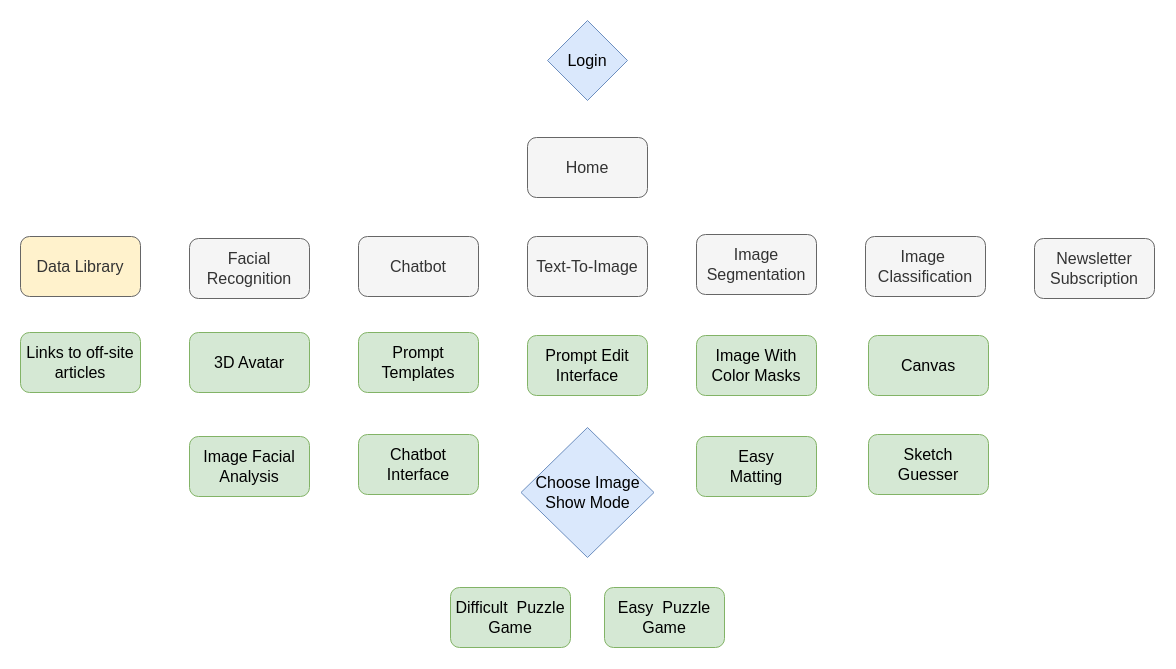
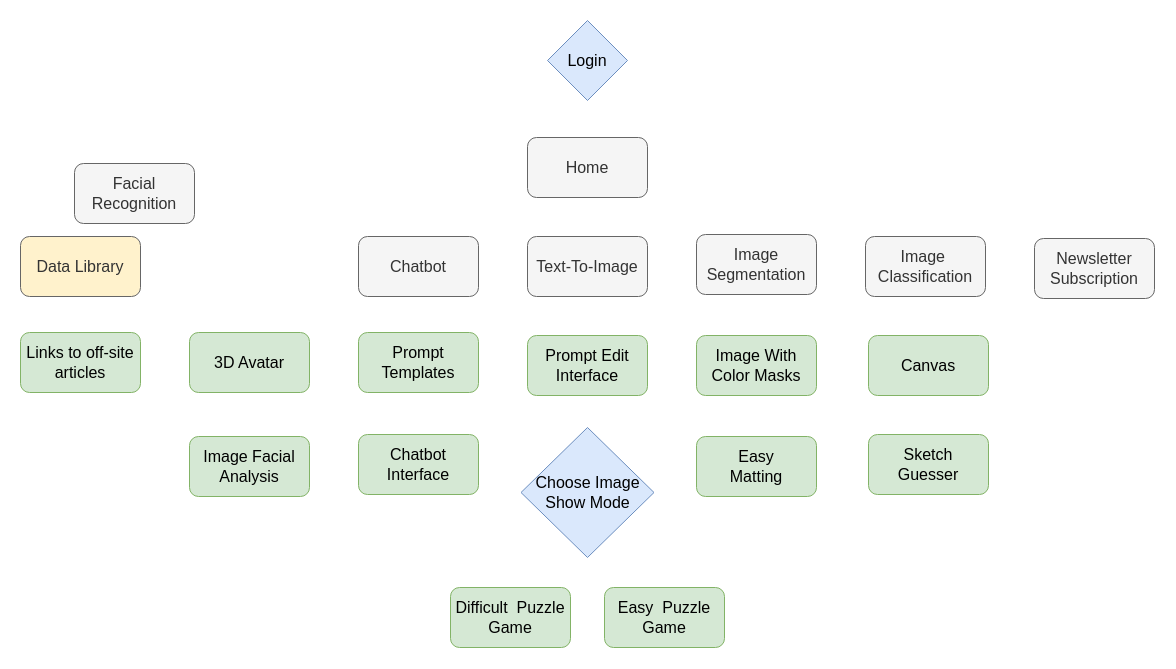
node "Facial Recognition": moved (250, 269) -> (135, 194)
